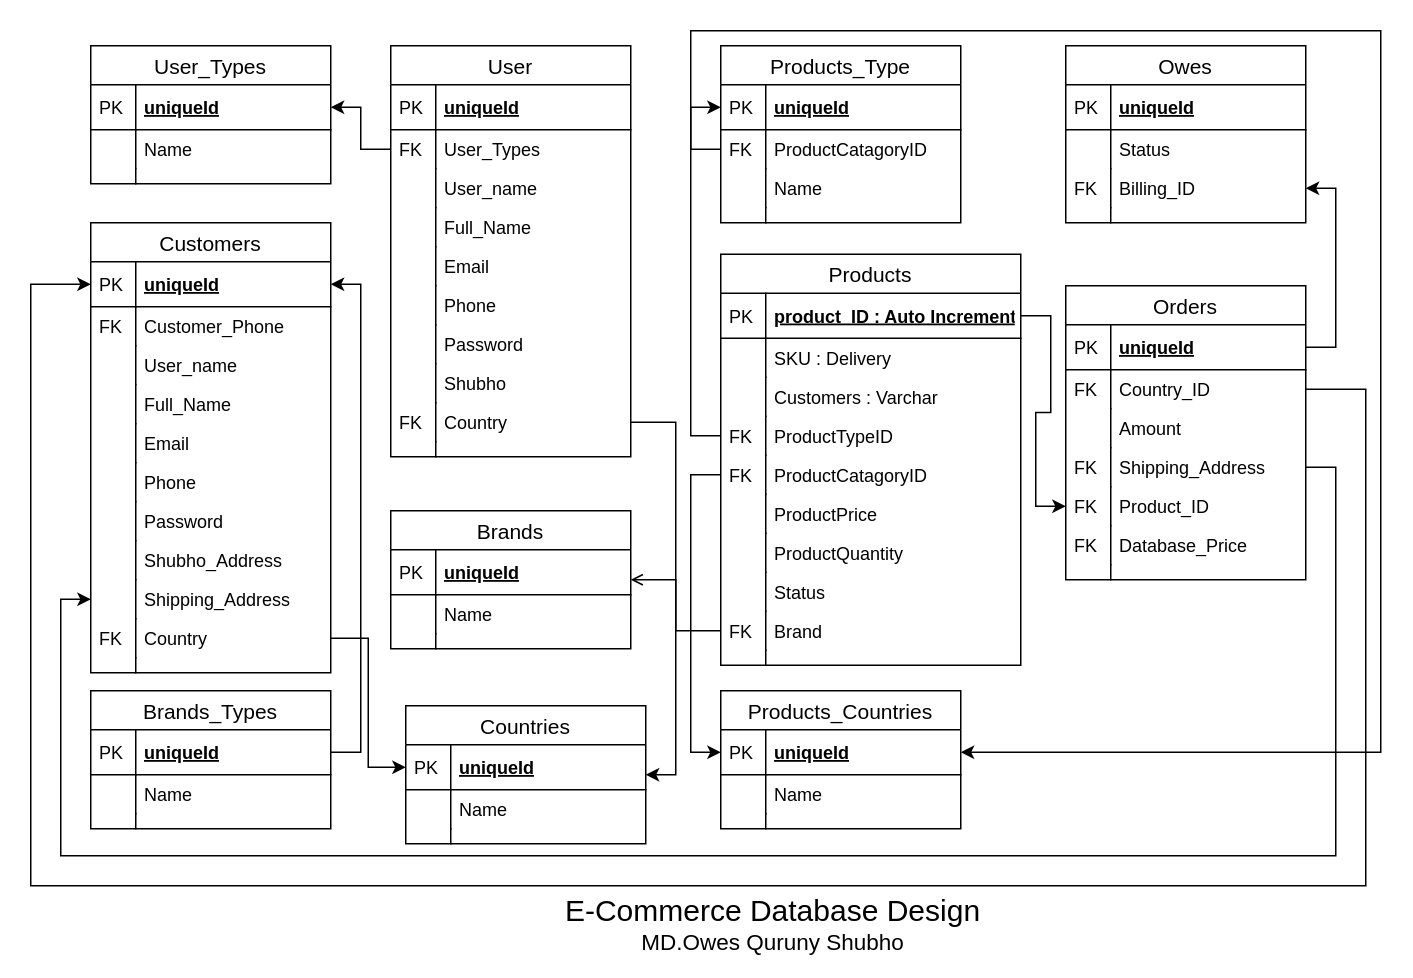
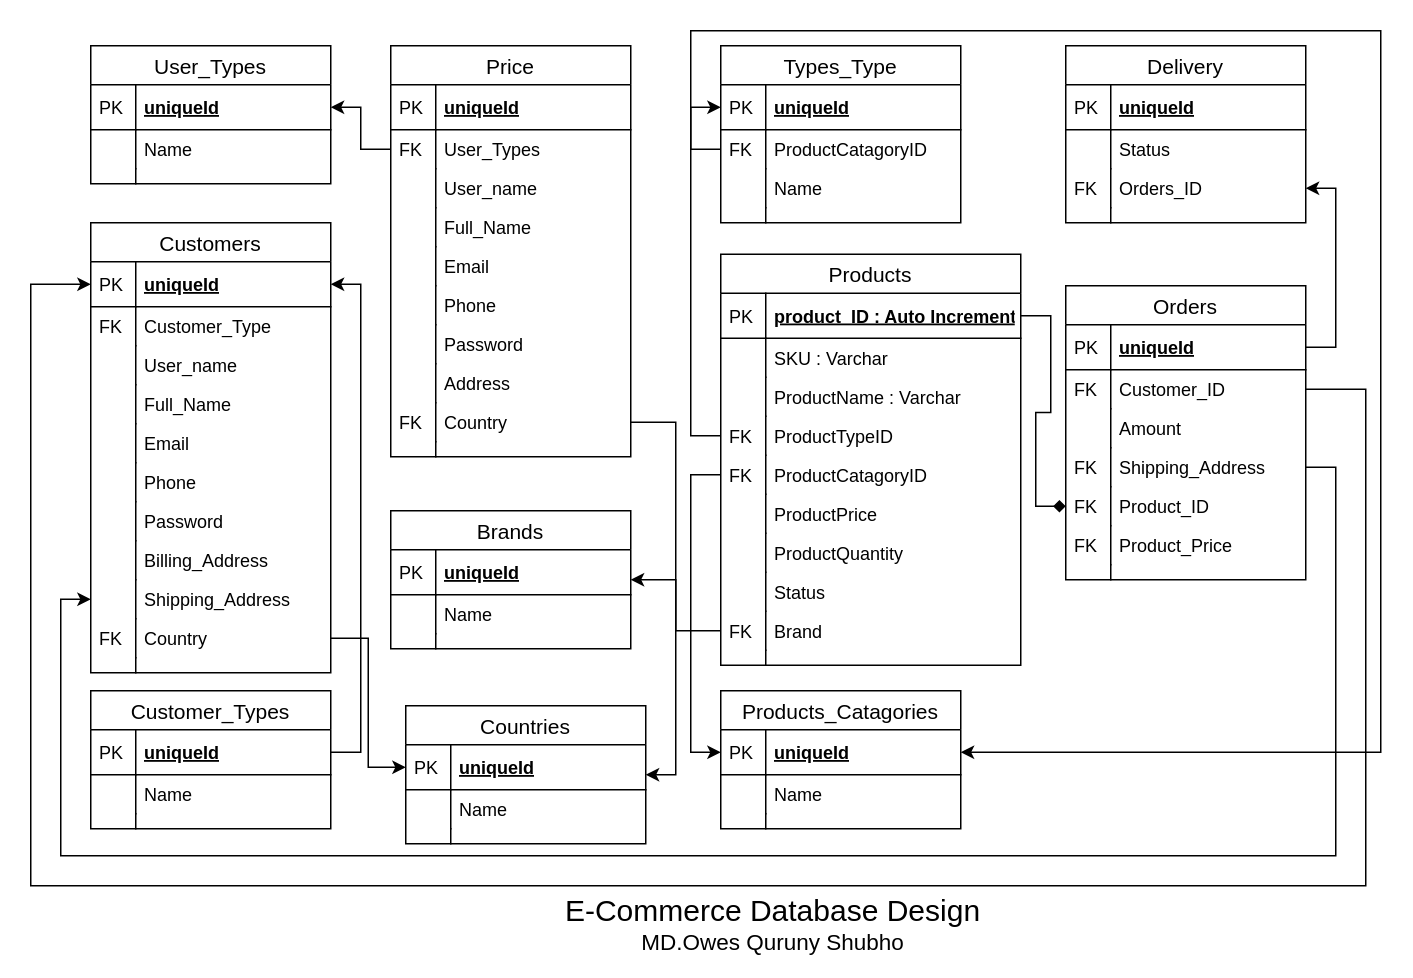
node "User": label "User" -> "Price"
node "Products_Type": label "Products_Type" -> "Types_Type"
node "Owes": label "Owes" -> "Delivery"
node "Billing_ID": label "Billing_ID" -> "Orders_ID"
node "Customer_Phone": label "Customer_Phone" -> "Customer_Type"
node "SKU : Delivery": label "SKU : Delivery" -> "SKU : Varchar"
node "Shubho": label "Shubho" -> "Address"
node "Country_ID": label "Country_ID" -> "Customer_ID"
node "Customers : Varchar": label "Customers : Varchar" -> "ProductName : Varchar"
edge "product_ID : Auto Increment" -> "Product_ID": arrowhead classic -> diamond
node "Database_Price": label "Database_Price" -> "Product_Price"
node "Shubho_Address": label "Shubho_Address" -> "Billing_Address"
edge "Brand" -> "Brands": arrowhead open -> classic
node "Brands_Types": label "Brands_Types" -> "Customer_Types"
node "Products_Countries": label "Products_Countries" -> "Products_Catagories"
